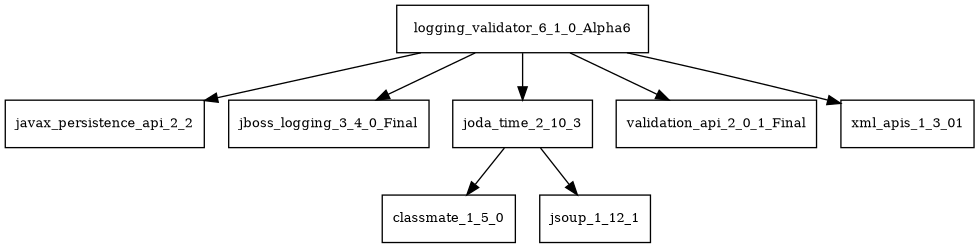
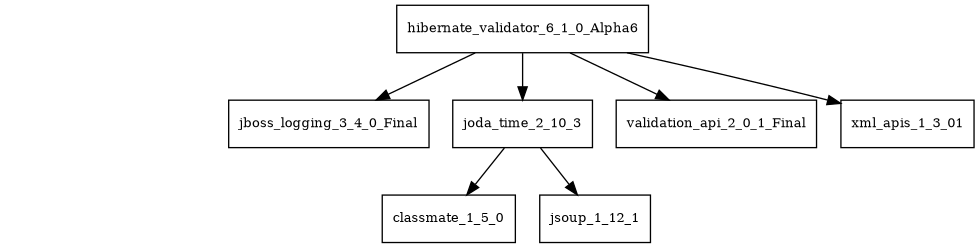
node "logging_validator_6_1_0_Alpha6": label "logging_validator_6_1_0_Alpha6" -> "hibernate_validator_6_1_0_Alpha6"
node "javax_persistence_api_2_2": removed
